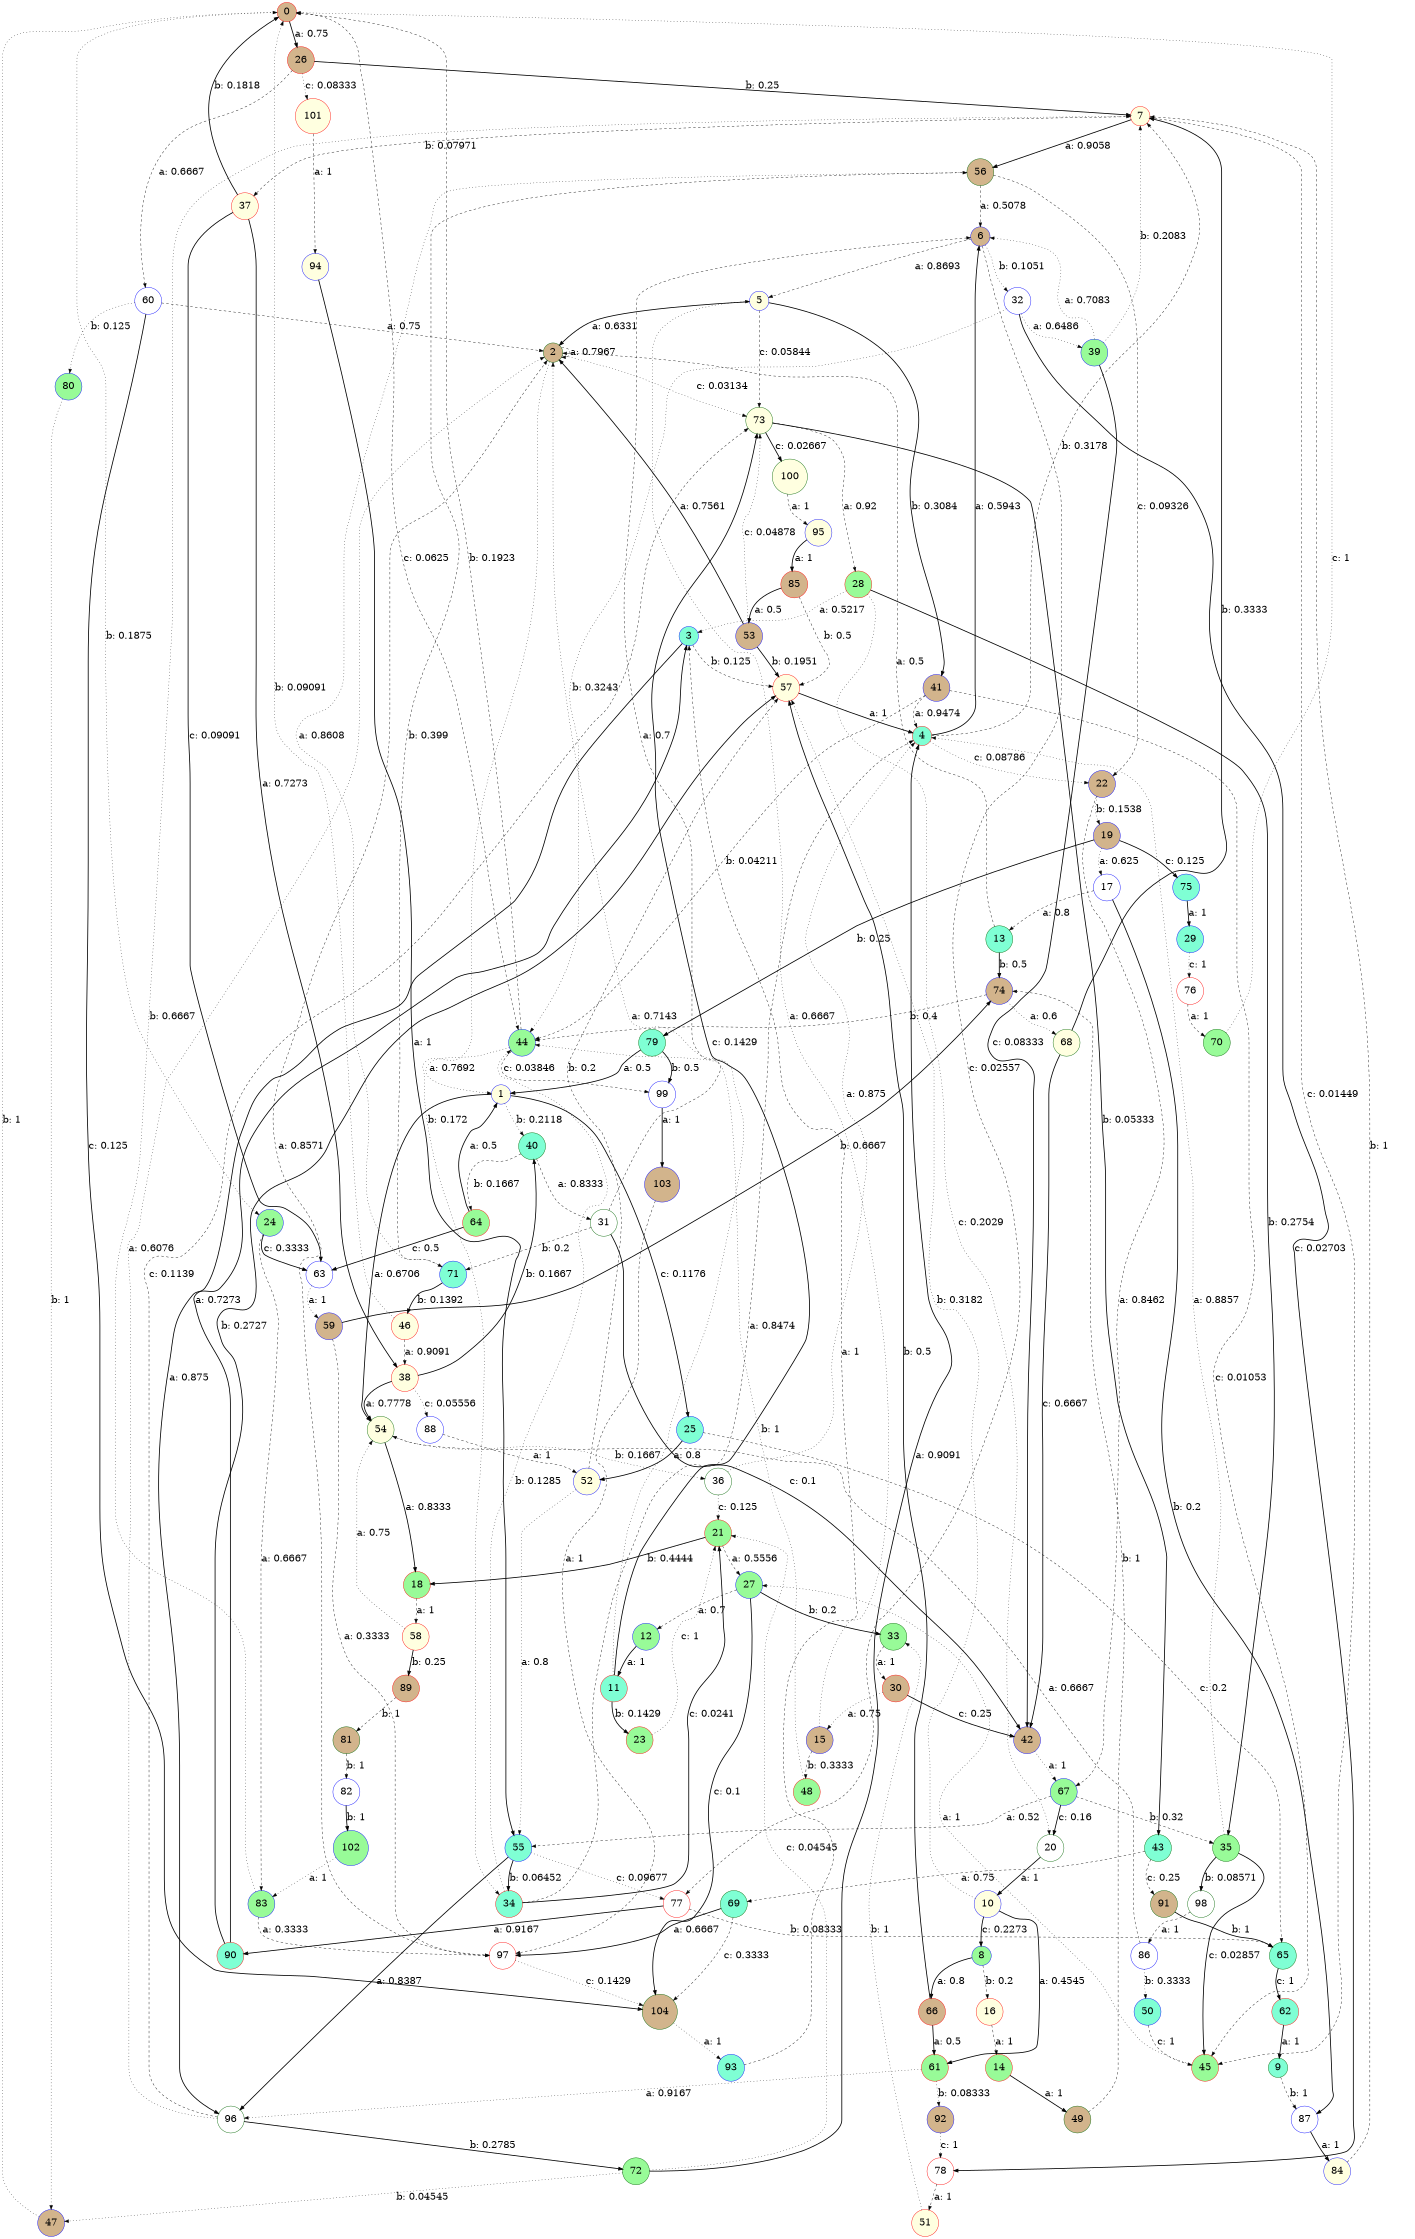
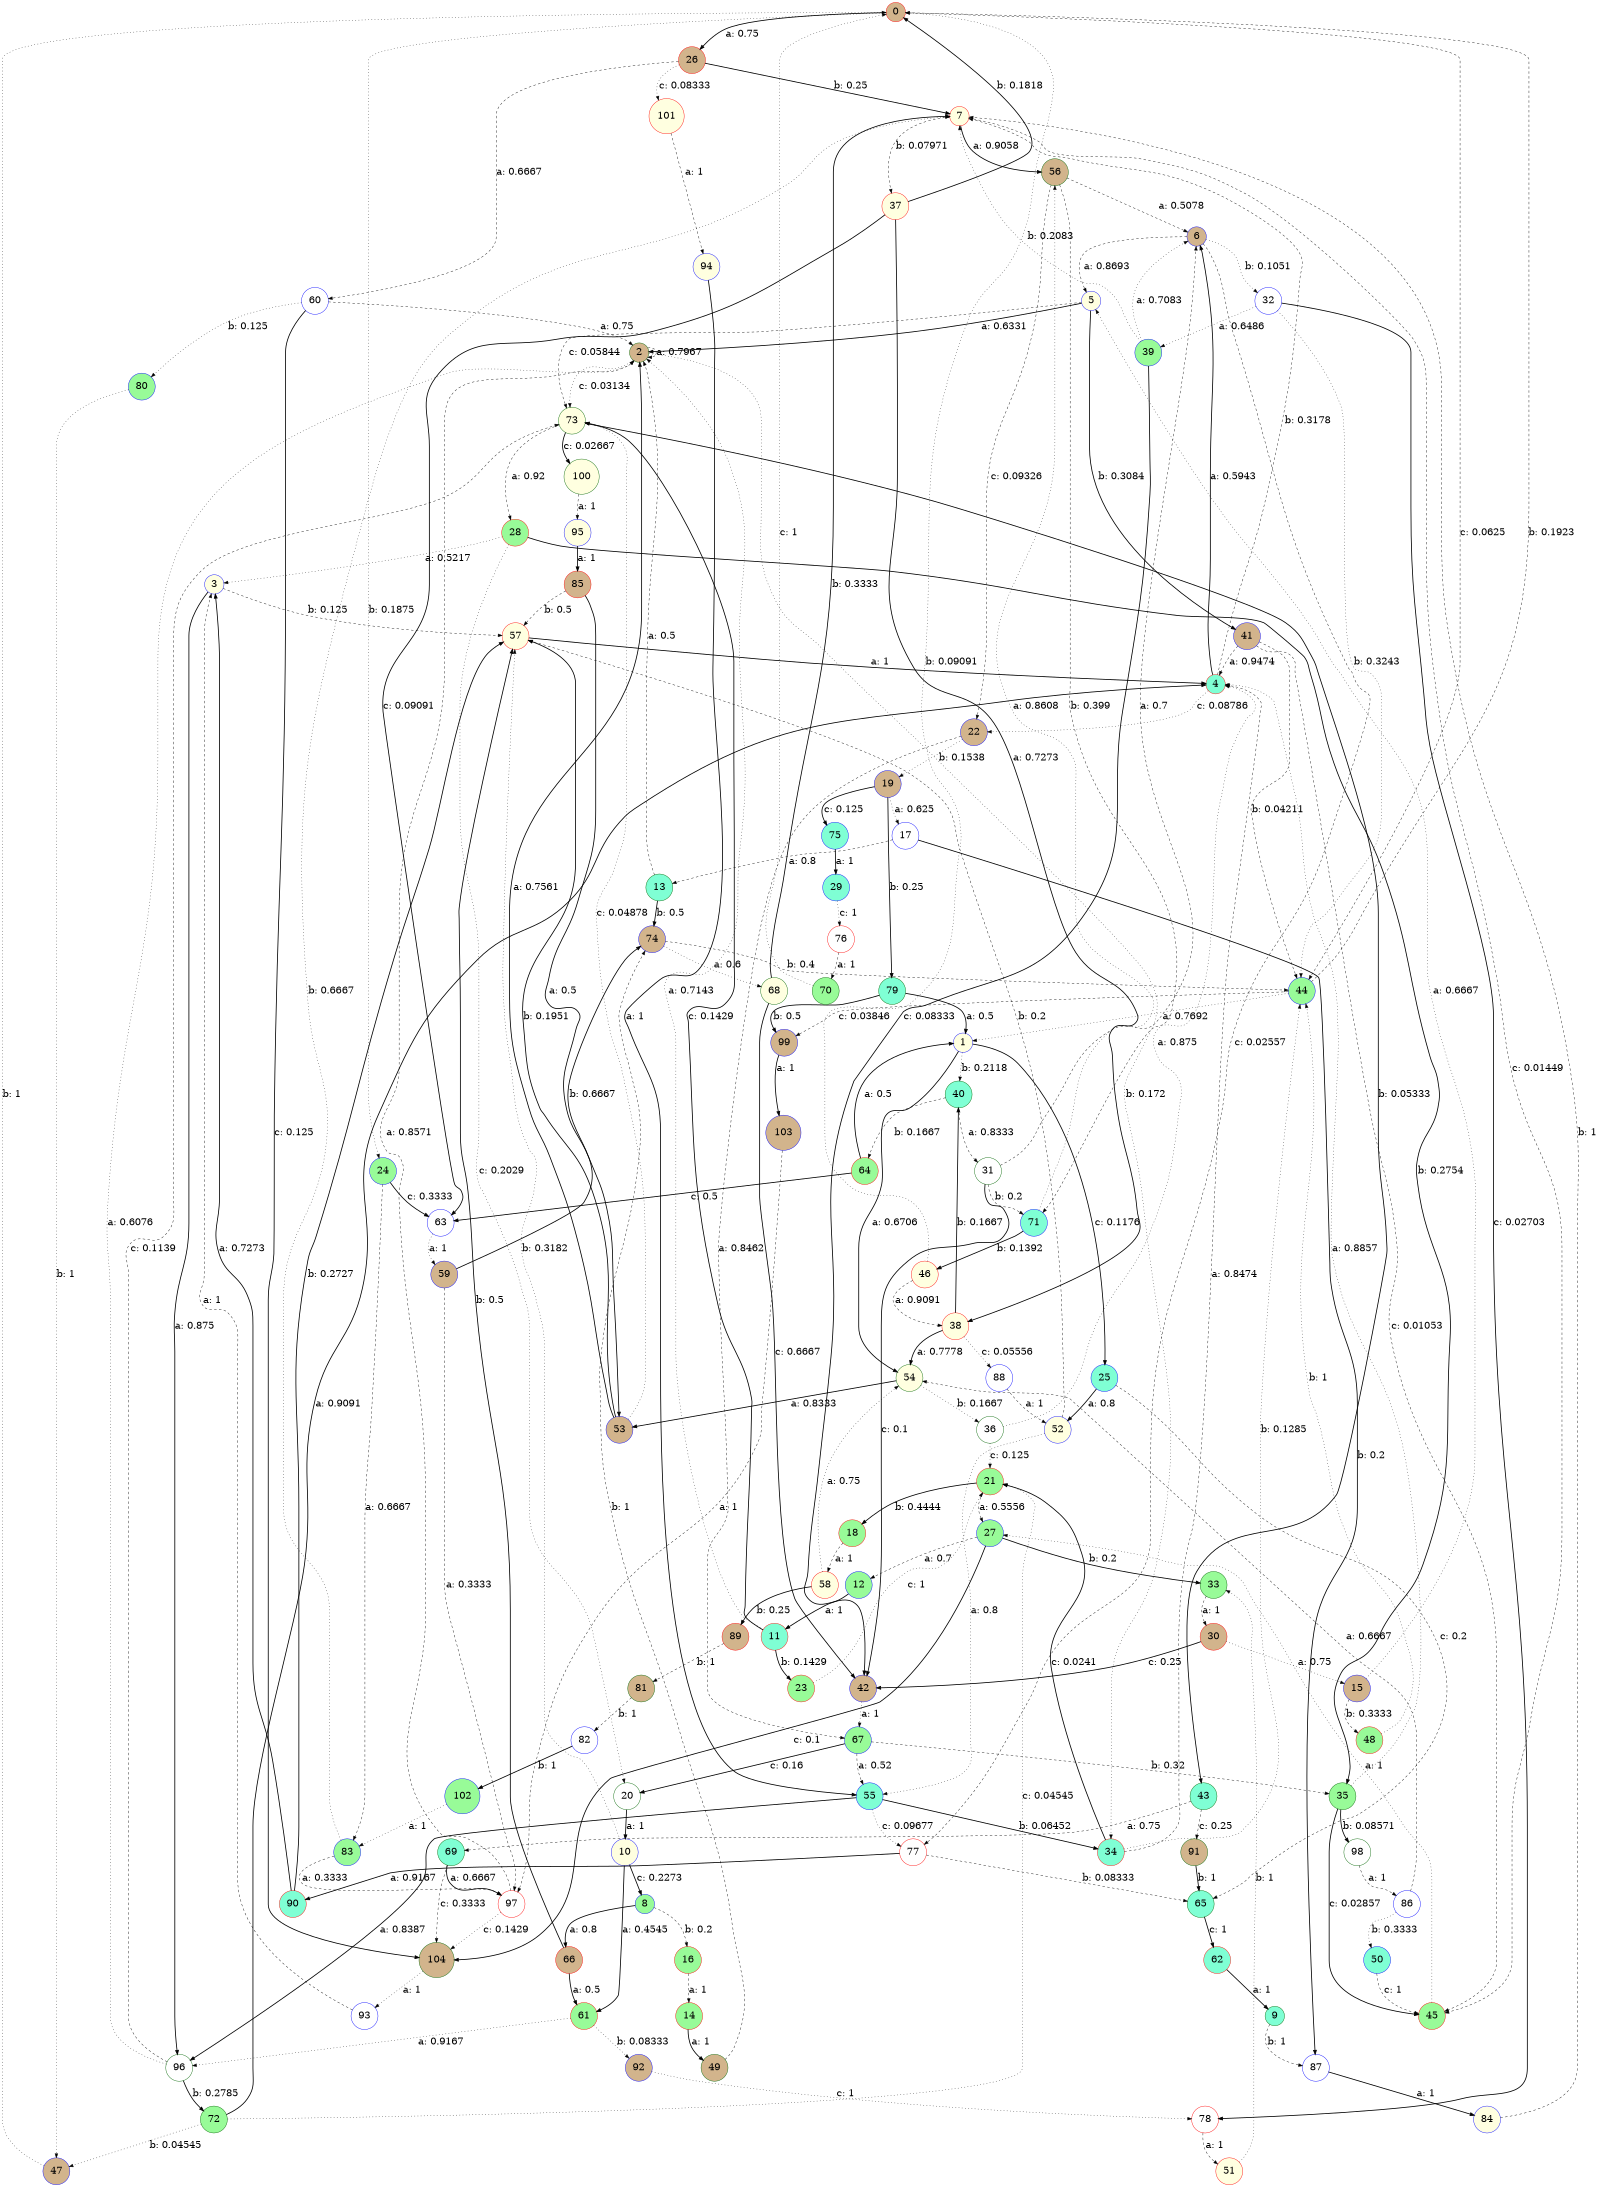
node "3": fillcolor aquamarine -> lightyellow
node "99": fillcolor white -> tan
edge "54" -> "18": now "54" -> "53"
node "16": fillcolor lightyellow -> palegreen
node "93": fillcolor aquamarine -> white
